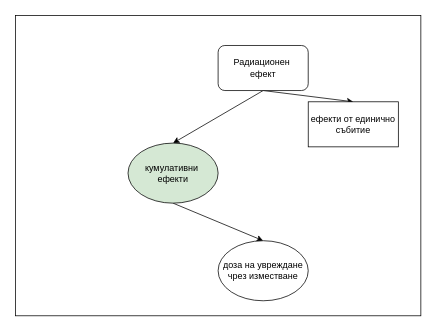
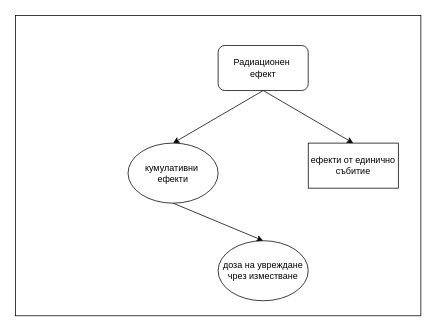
node "ефекти от единично събитие": moved (353, 124) -> (353, 165)
node "кумулативни ефекти": fillcolor #d5e8d4 -> #ffffff
